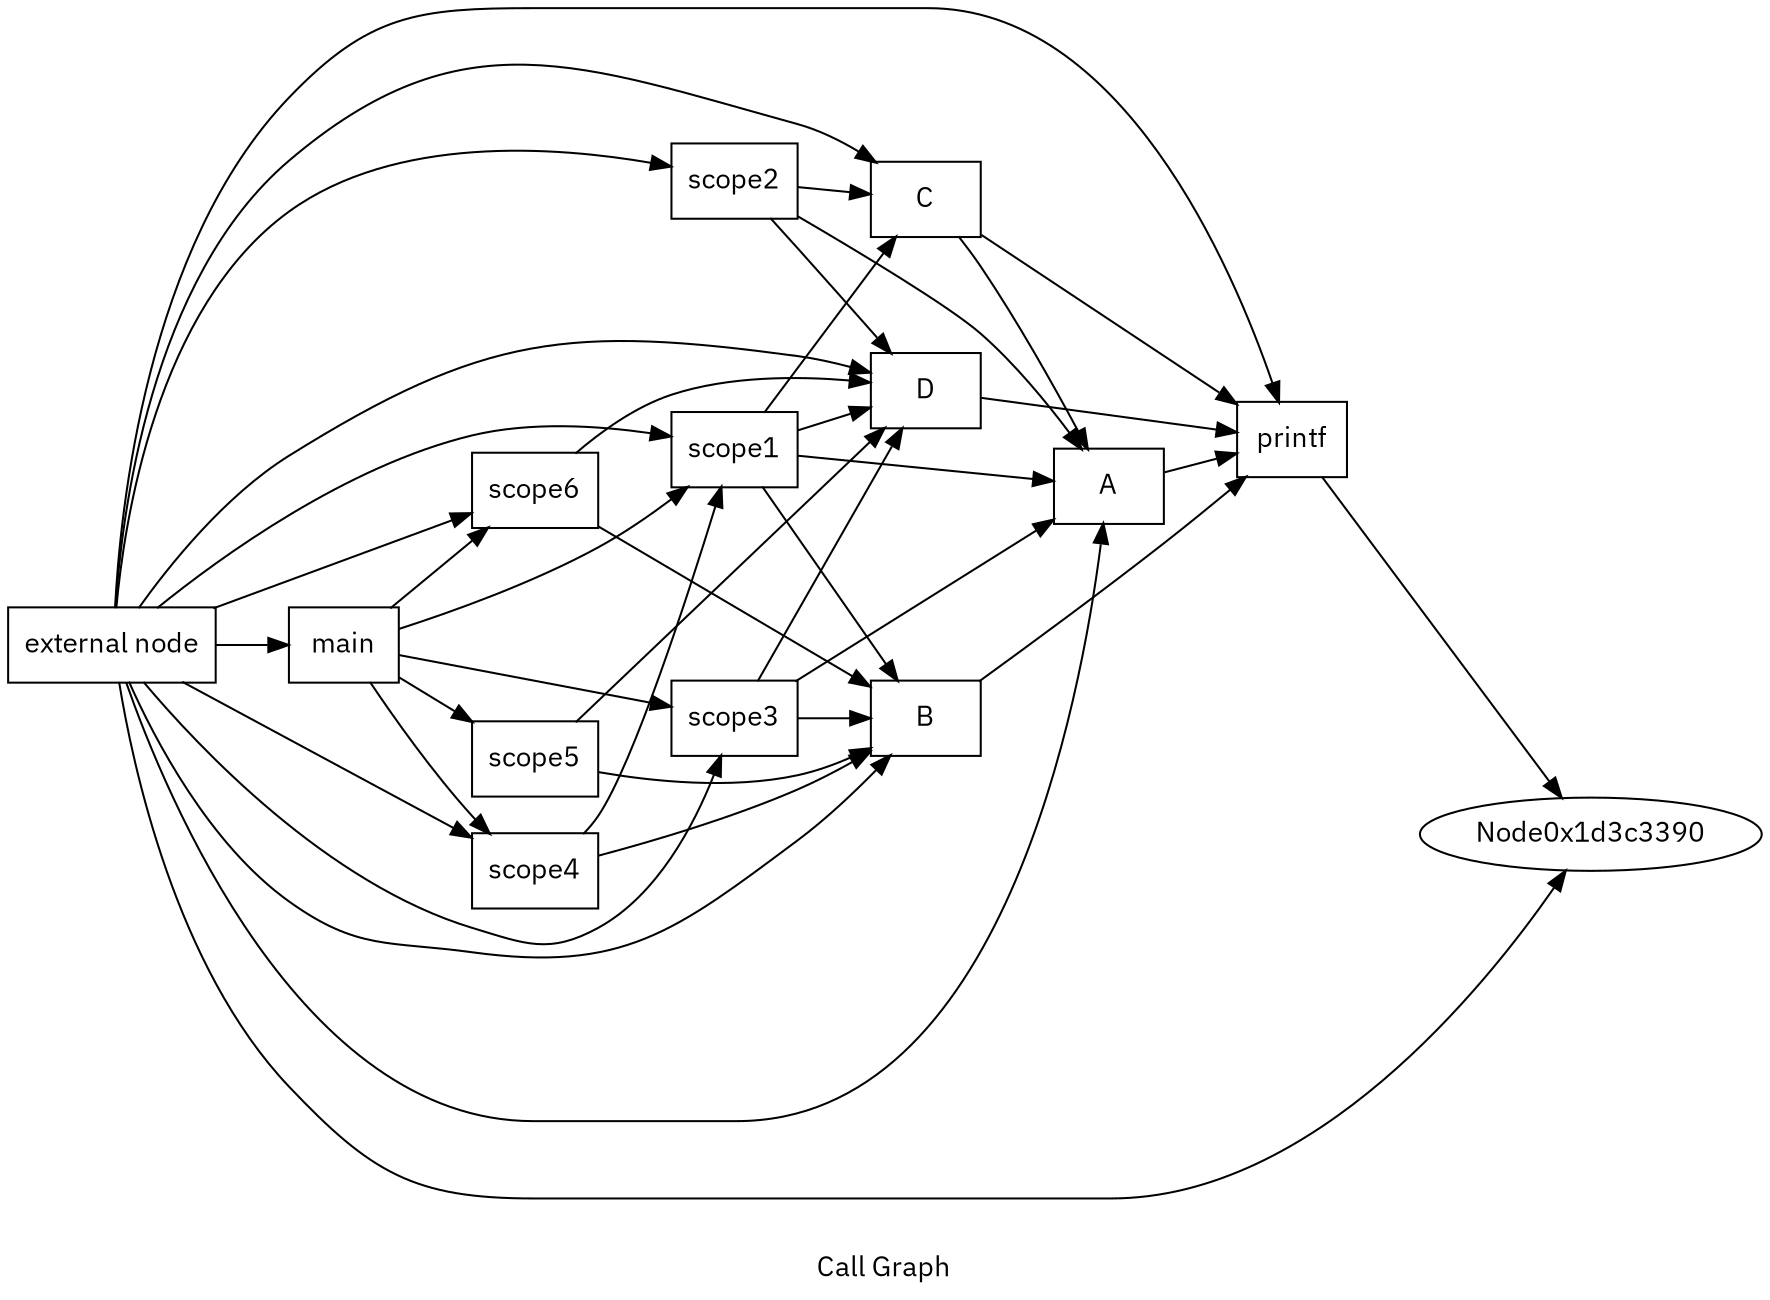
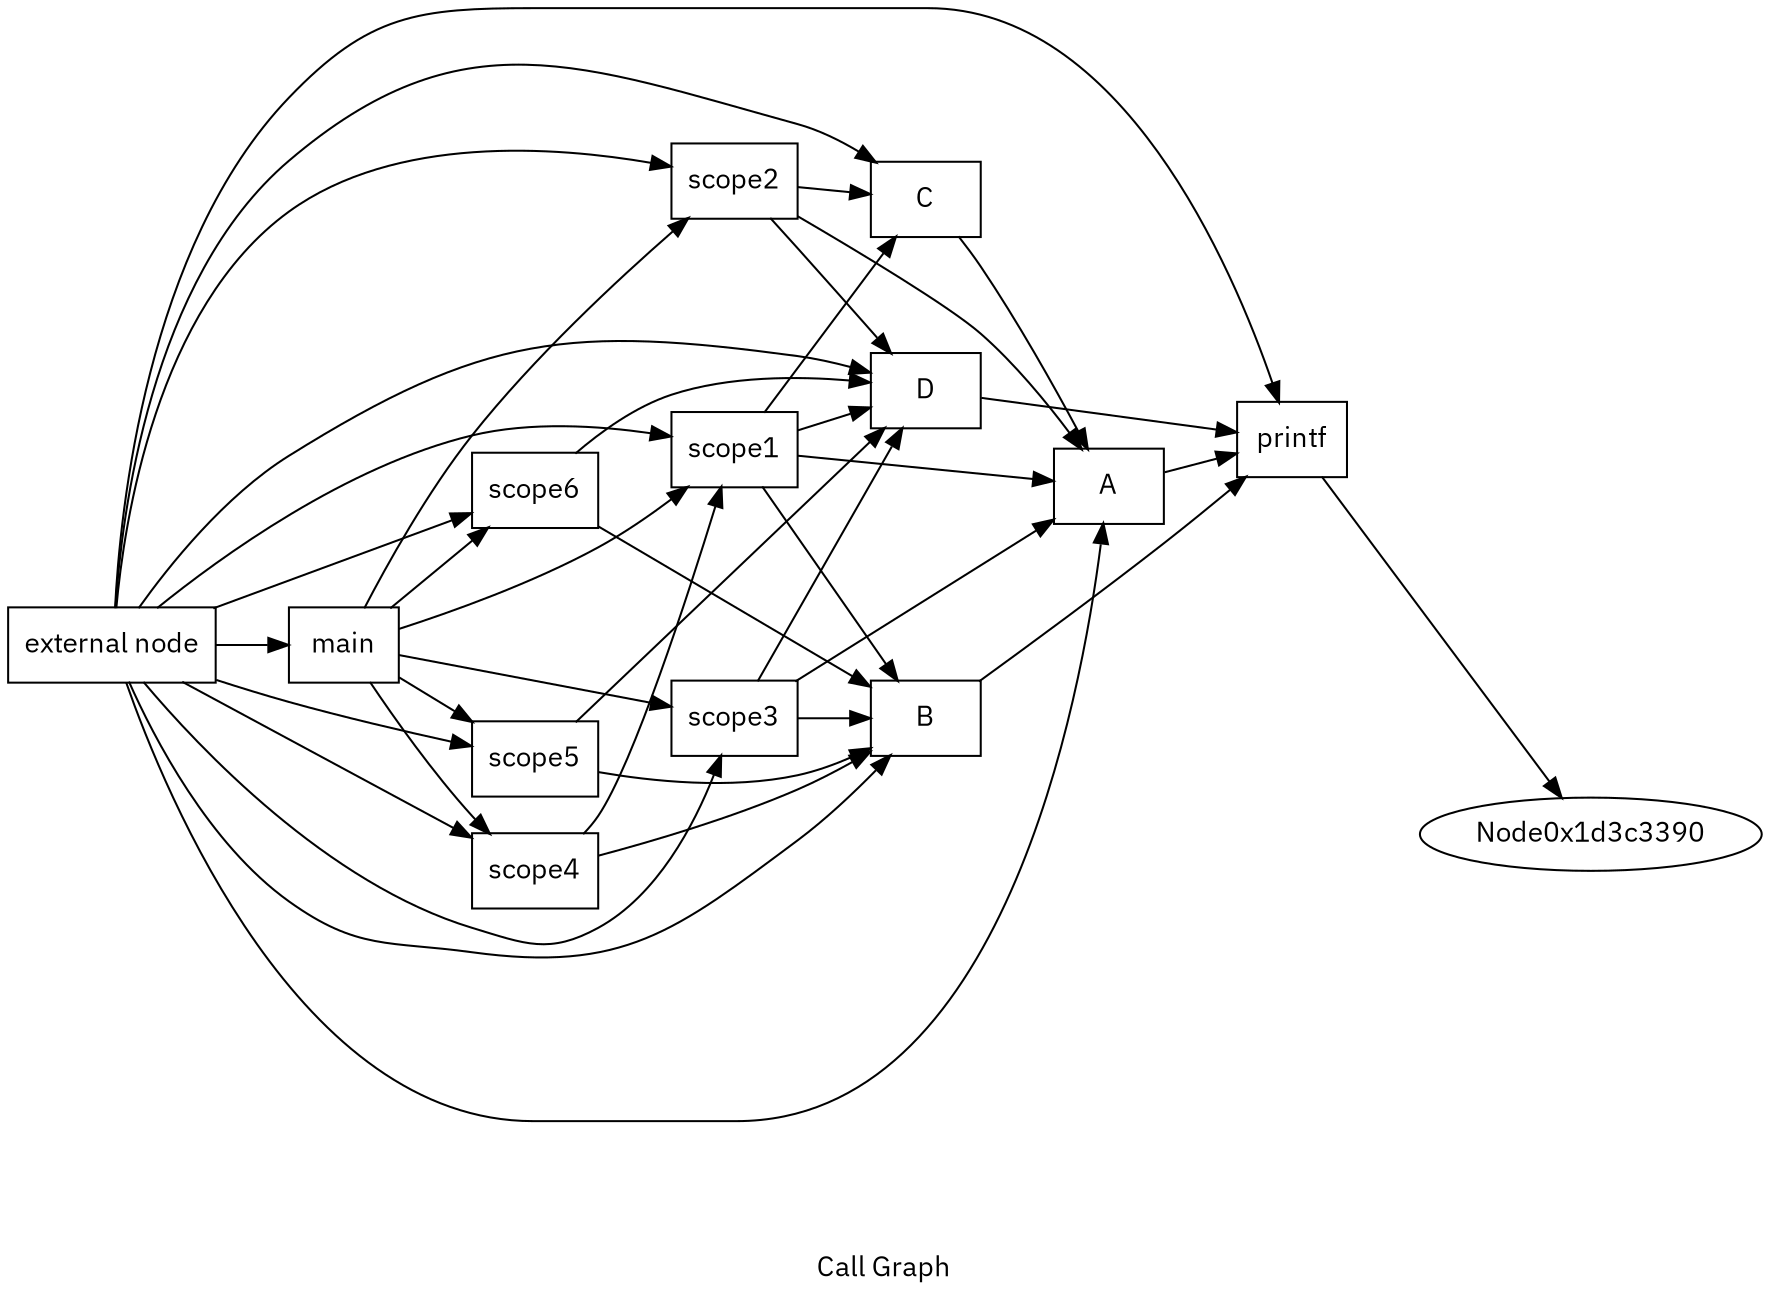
edge "C" -> "printf": removed
edge "main" -> "scope2": added
edge "external node" -> "Node0x1d3c3390": now "external node" -> "scope5"
